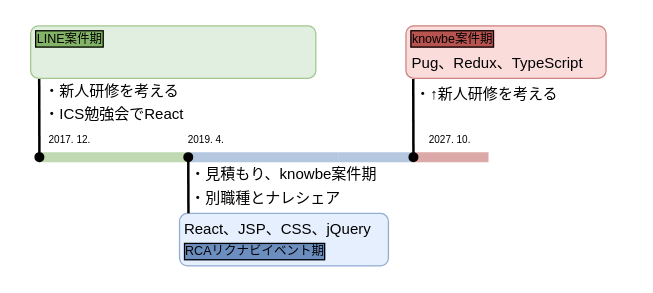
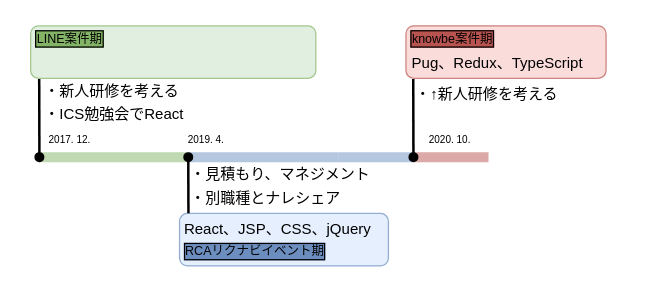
node "2027. 10.": label "2027. 10." -> "2020. 10."
node "・見積もり、knowbe案件期": label "・見積もり、knowbe案件期" -> "・見積もり、マネジメント"
